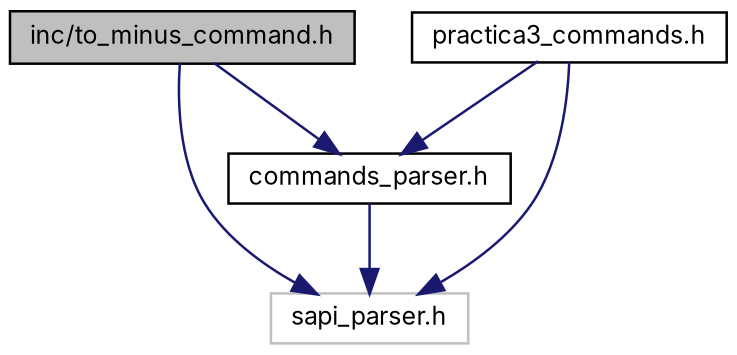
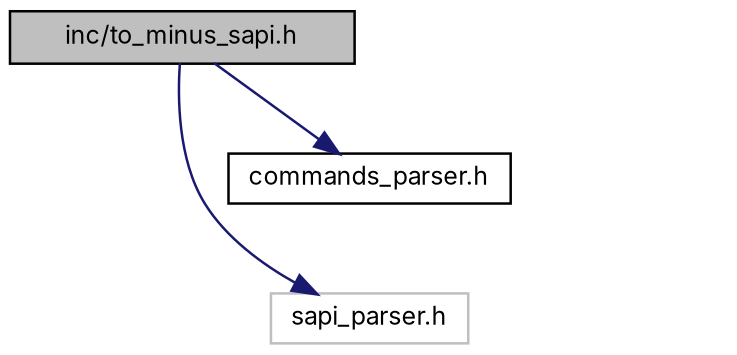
node "inc/to_minus_command.h": label "inc/to_minus_command.h" -> "inc/to_minus_sapi.h"
node "practica3_commands.h": removed
edge "commands_parser.h" -> "sapi_parser.h": removed
